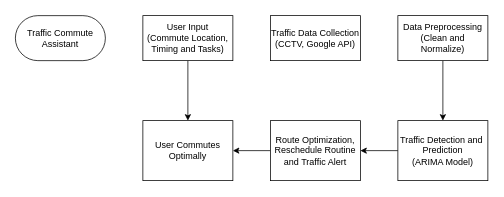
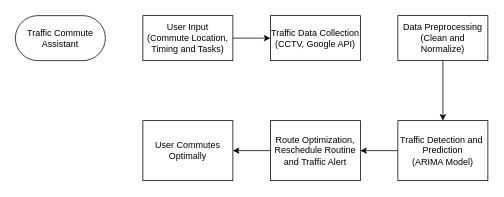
edge "User Input (Commute Location, Timing and Tasks)" -> "User Commutes Optimally": now "User Input (Commute Location, Timing and Tasks)" -> "Traffic Data Collection (CCTV, Google API)"
